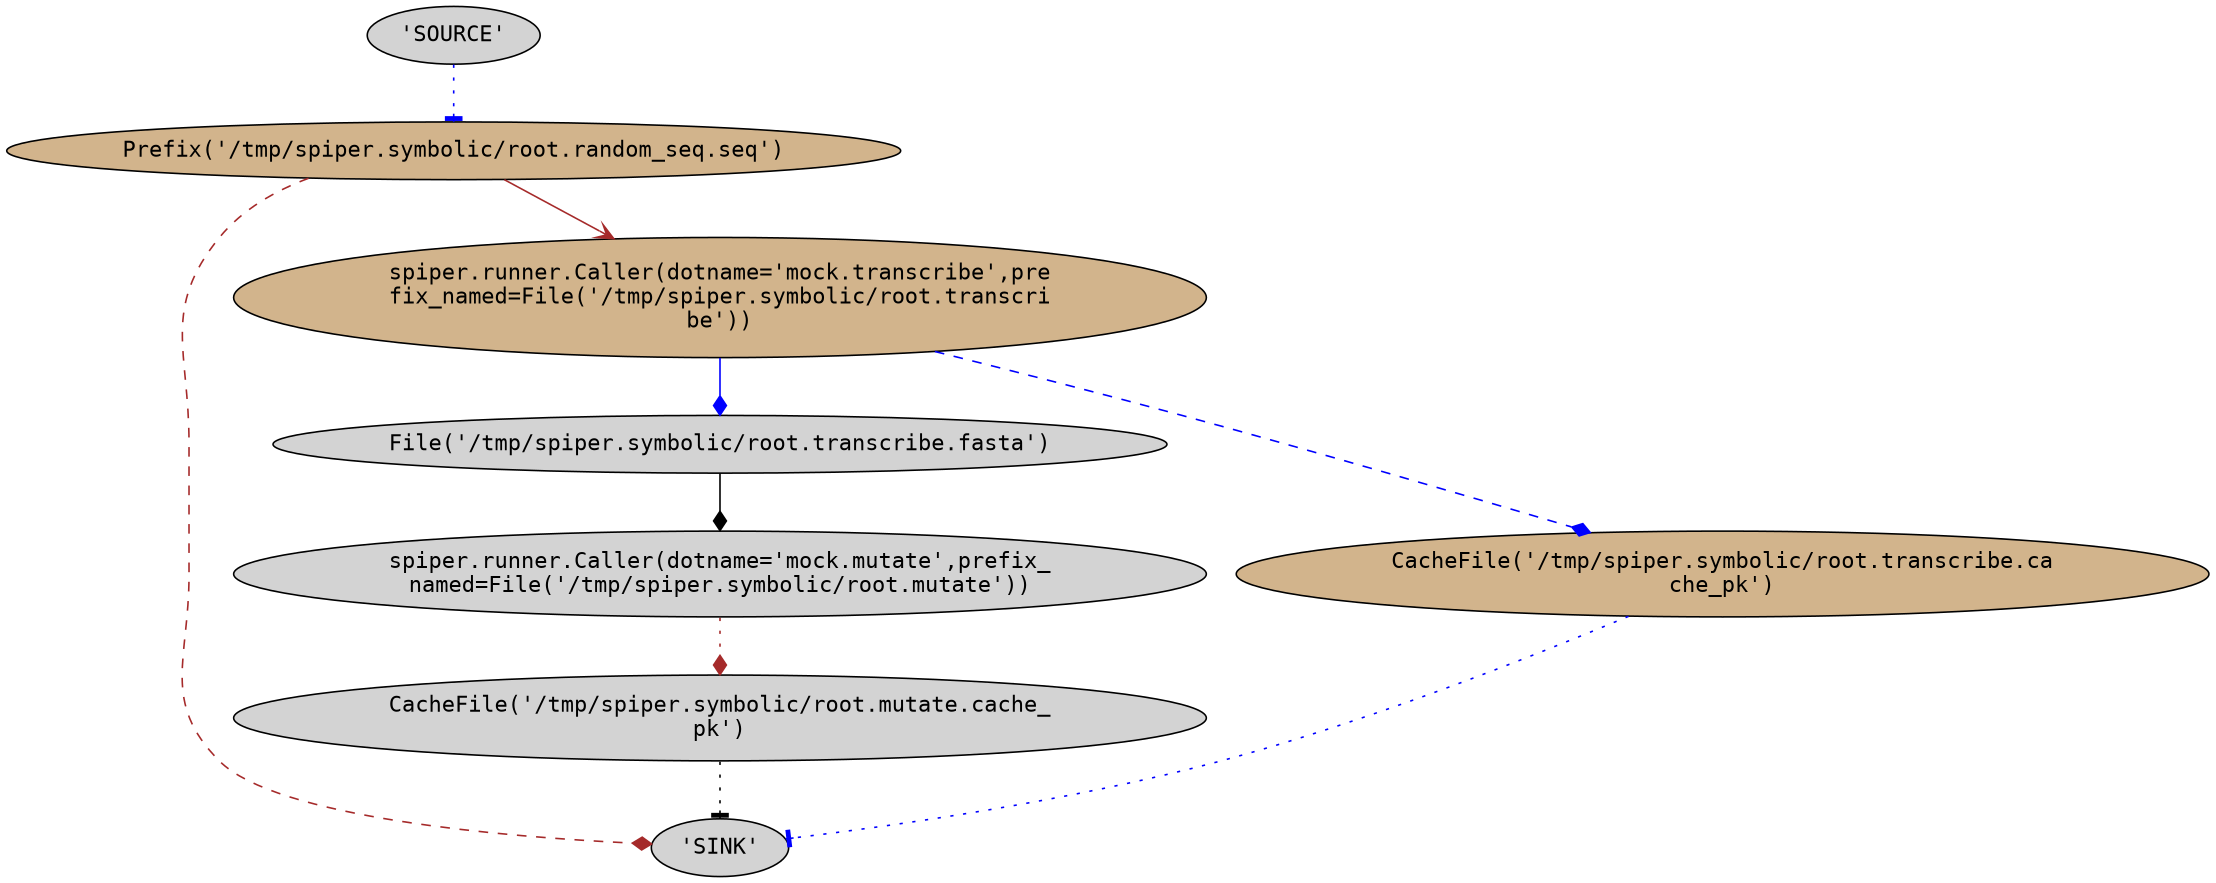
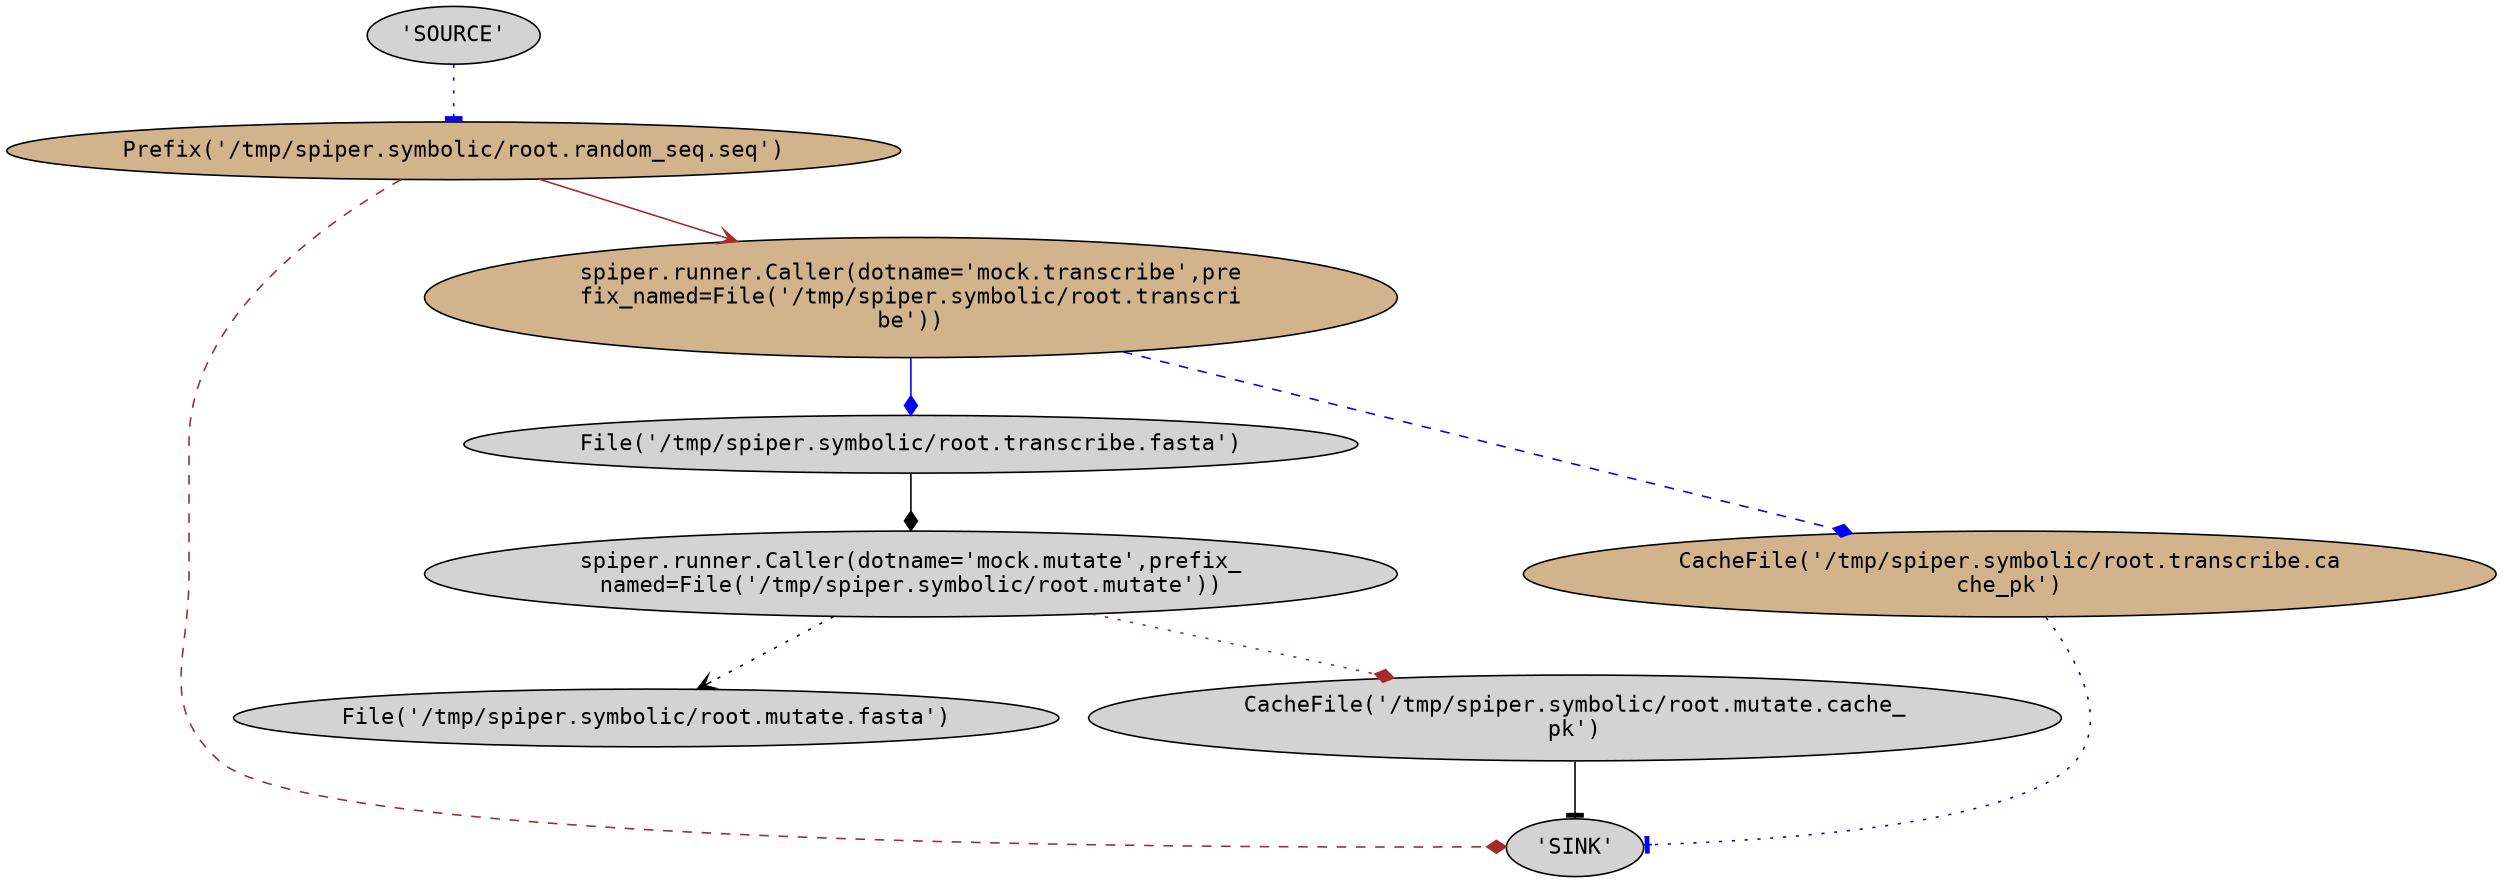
node "File('/tmp/spiper.symbolic/root.mutate.fasta')": added
edge "CacheFile('/tmp/spiper.symbolic/root.mutate.cache_ pk')" -> "'SINK'": style dotted -> solid
